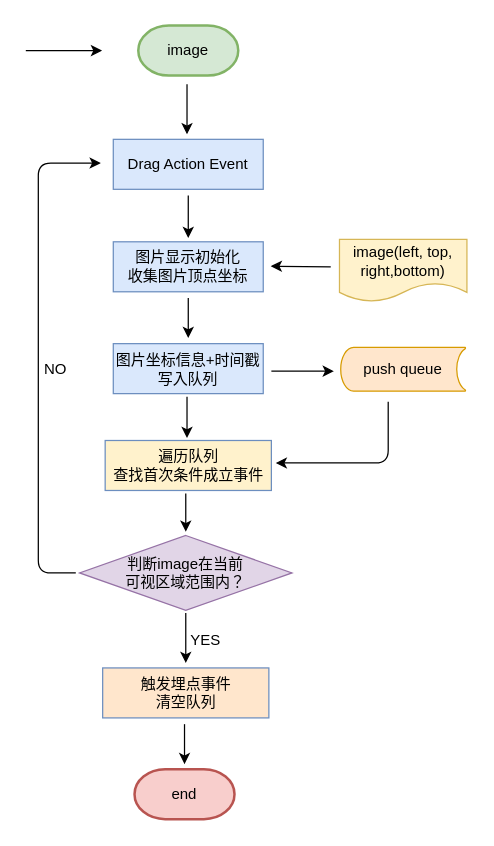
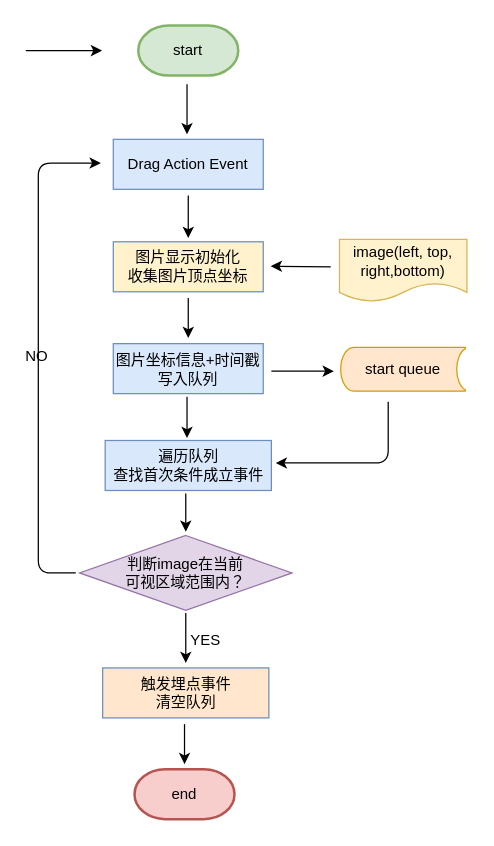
node "image": label "image" -> "start"
node "图片显示初始化 收集图片顶点坐标": fillcolor #dae8fc -> #fff2cc
node "NO": moved (61, 369) -> (42, 356)
node "push queue": label "push queue" -> "start queue"
node "遍历队列 查找首次条件成立事件": fillcolor #fff2cc -> #dae8fc
